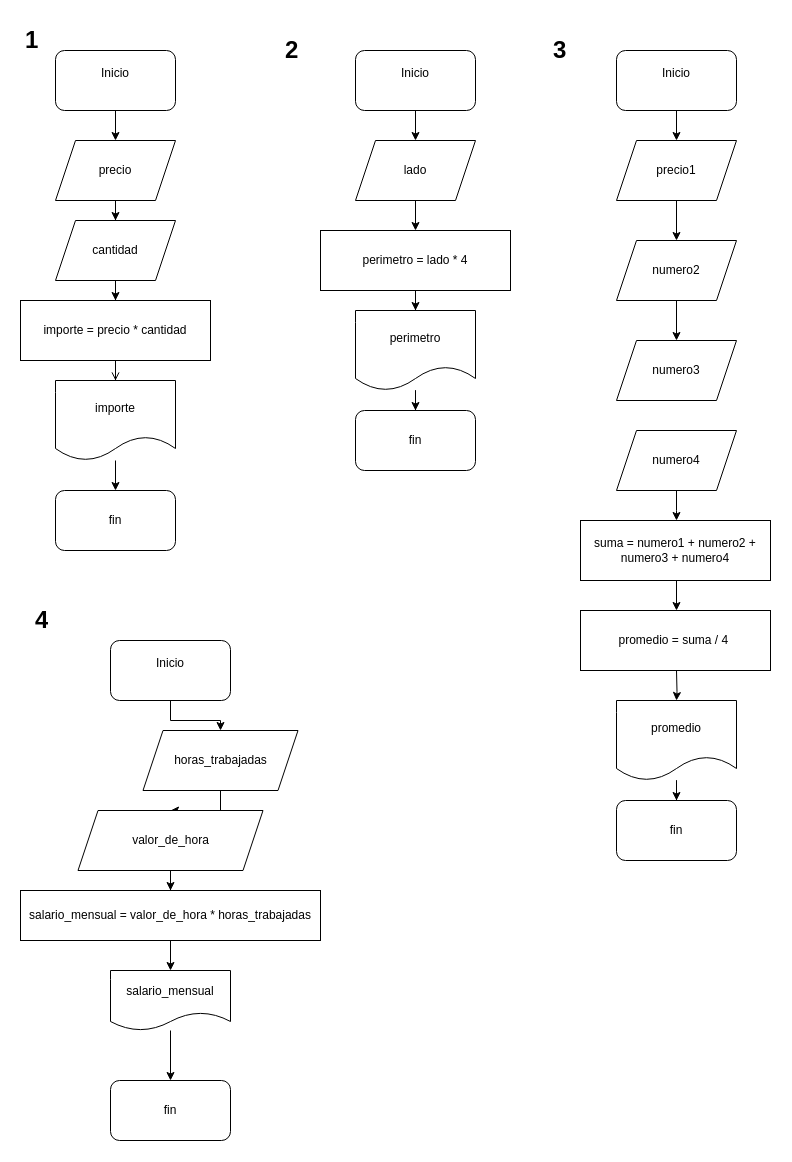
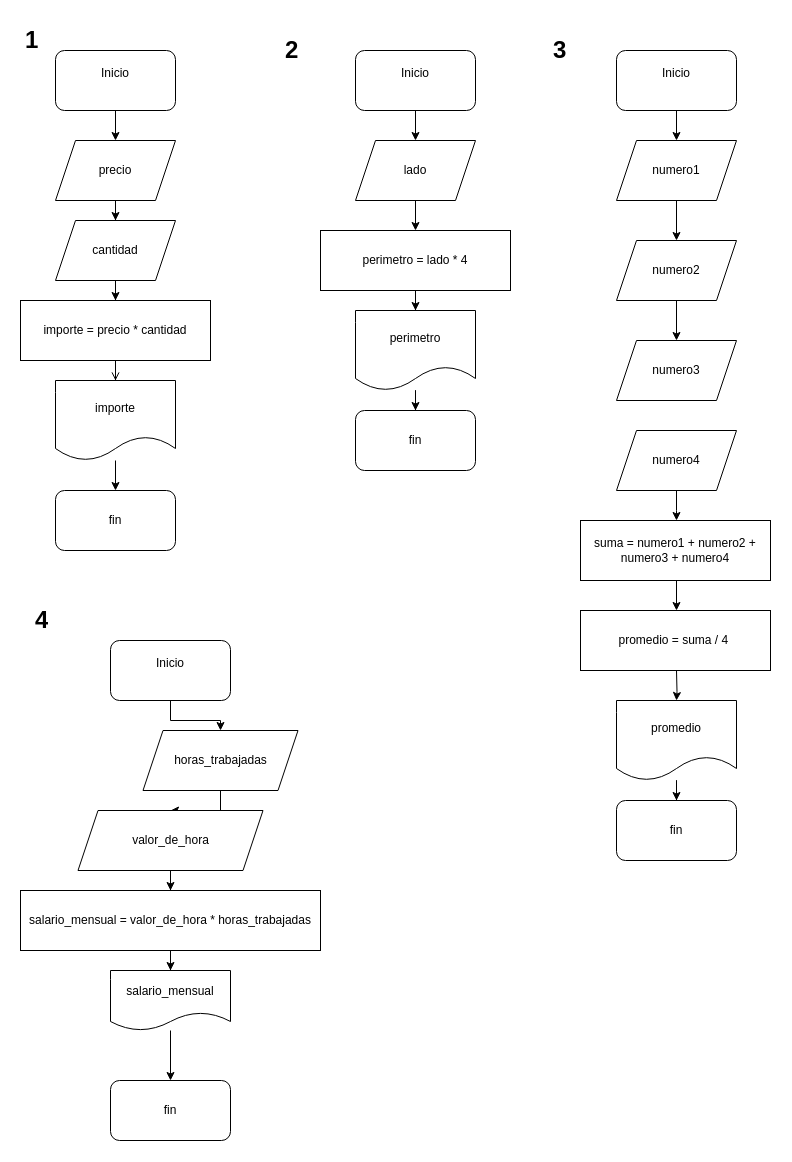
node "precio1": label "precio1" -> "numero1"
node "salario_mensual = valor_de_hora * horas_trabajadas": size 300x50 -> 300x60
